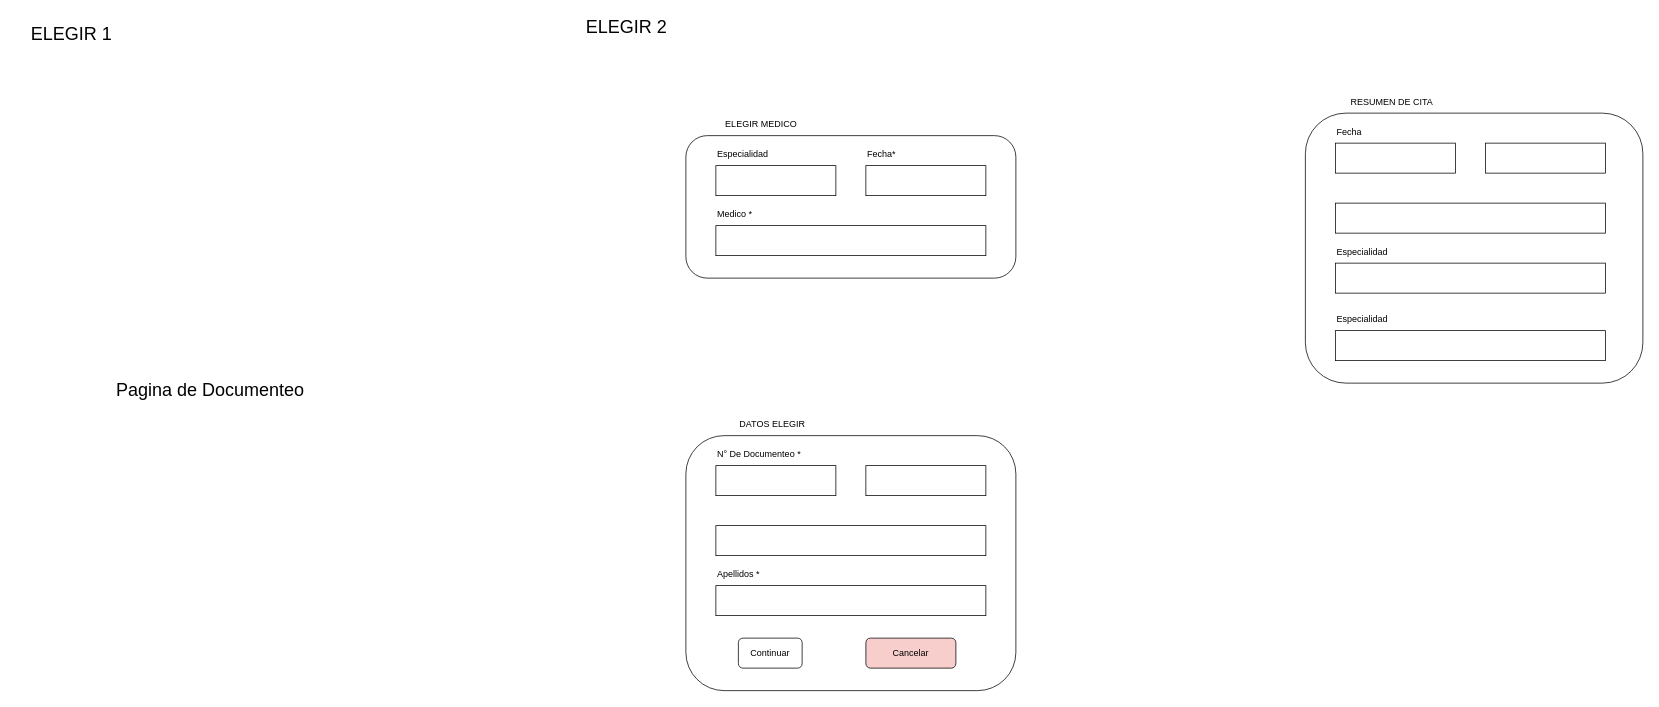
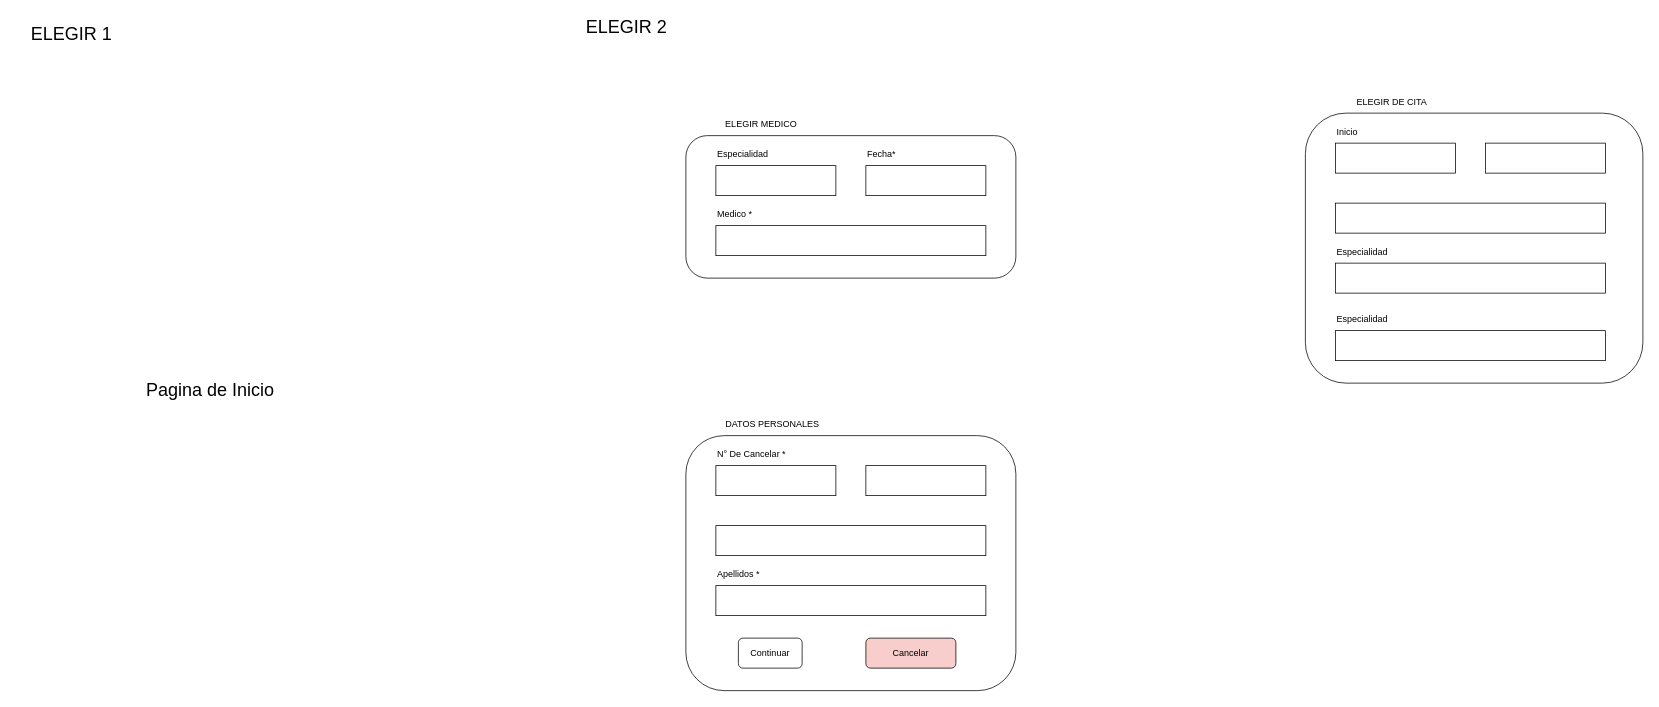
node "RESUMEN DE CITA": label "RESUMEN DE CITA" -> "ELEGIR DE CITA"
node "Fecha": label "Fecha" -> "Inicio"
node "Pagina de Documenteo": label "Pagina de Documenteo" -> "Pagina de Inicio"
node "DATOS ELEGIR": label "DATOS ELEGIR" -> "DATOS PERSONALES"
node "N° De Documenteo *": label "N° De Documenteo *" -> "N° De Cancelar *"
